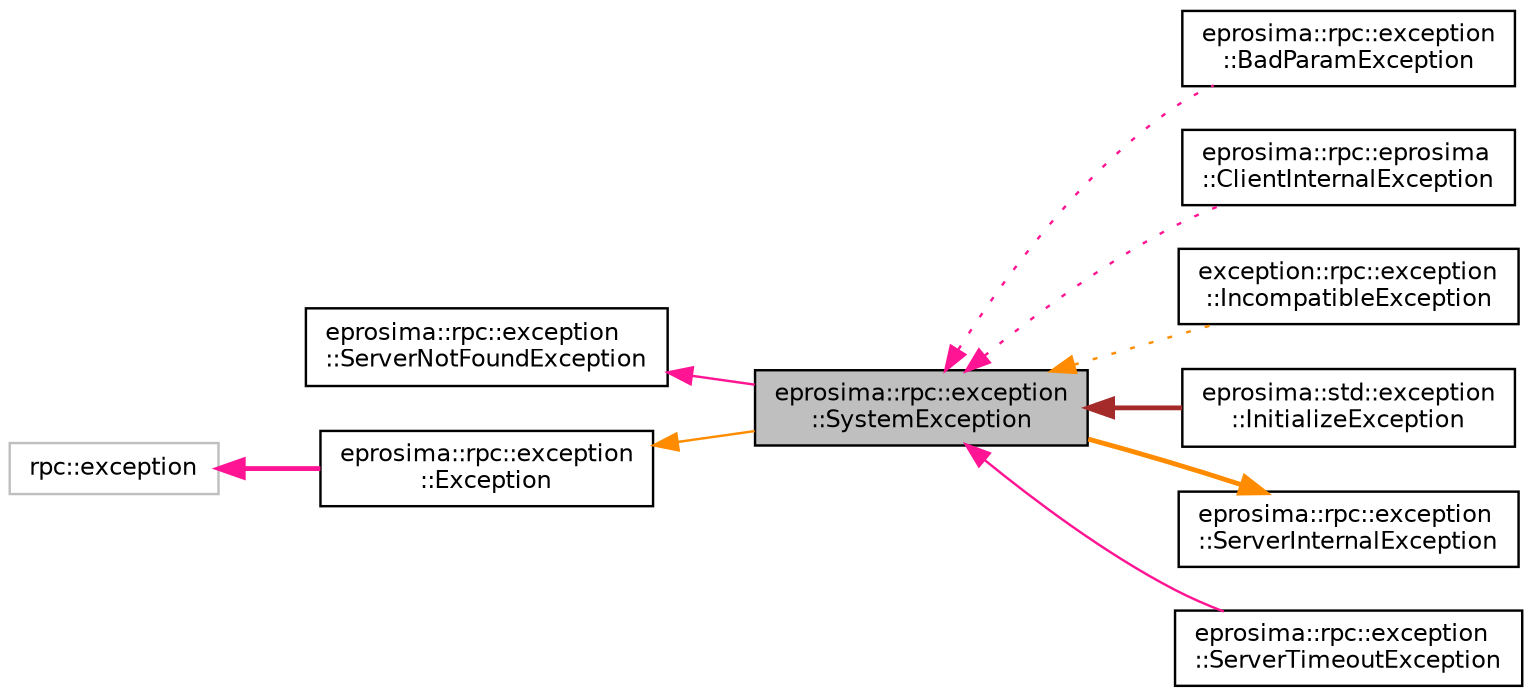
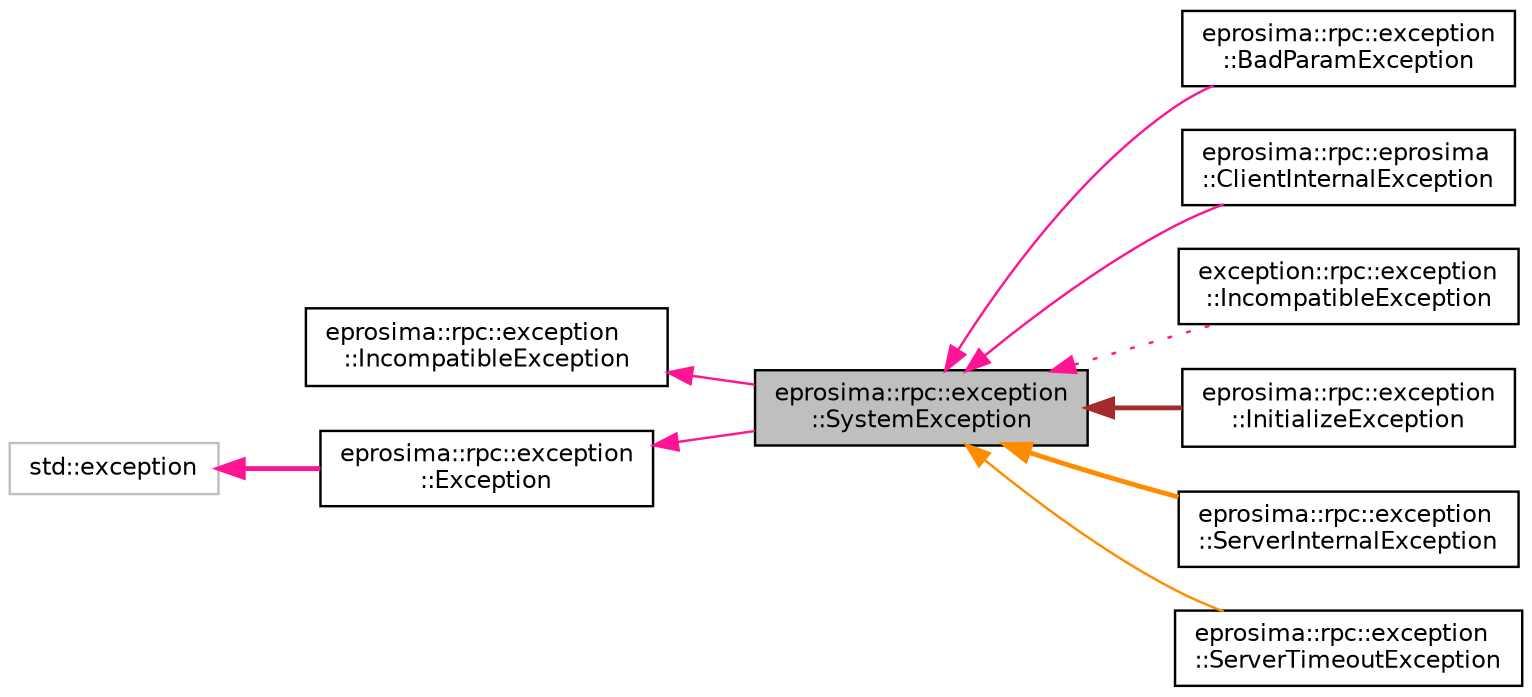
edge "eprosima::rpc::exception ::BadParamException" -> "eprosima::rpc::exception ::SystemException": style dotted -> solid
edge "eprosima::rpc::eprosima ::ClientInternalException" -> "eprosima::rpc::exception ::SystemException": style dotted -> solid
edge "exception::rpc::exception ::IncompatibleException" -> "eprosima::rpc::exception ::SystemException": color darkorange -> deeppink
node "eprosima::rpc::exception ::ServerNotFoundException": label "eprosima::rpc::exception ::ServerNotFoundException" -> "eprosima::rpc::exception ::IncompatibleException"
node "eprosima::std::exception ::InitializeException": label "eprosima::std::exception ::InitializeException" -> "eprosima::rpc::exception ::InitializeException"
edge "eprosima::rpc::exception ::SystemException" -> "eprosima::rpc::exception ::Exception": color darkorange -> deeppink
edge "eprosima::rpc::exception ::SystemException" -> "eprosima::rpc::exception ::ServerInternalException": reversed
node "rpc::exception": label "rpc::exception" -> "std::exception"
edge "eprosima::rpc::exception ::ServerTimeoutException" -> "eprosima::rpc::exception ::SystemException": color deeppink -> darkorange
